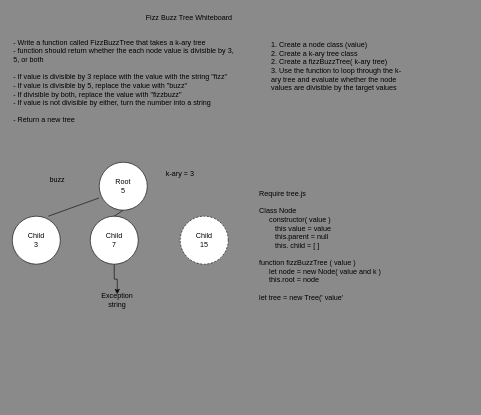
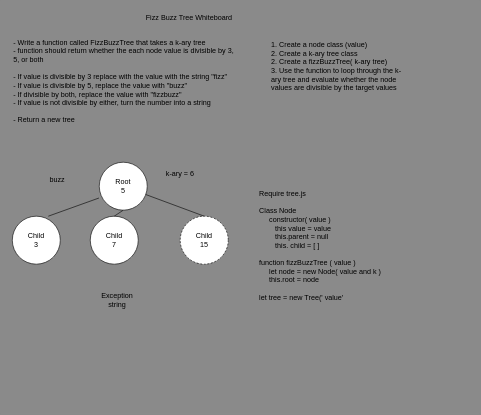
node "k-ary = 3": label "k-ary = 3" -> "k-ary = 6"
edge "Root 5" -- "Child 15": added
edge "Child 7" -> "Exception string": removed
